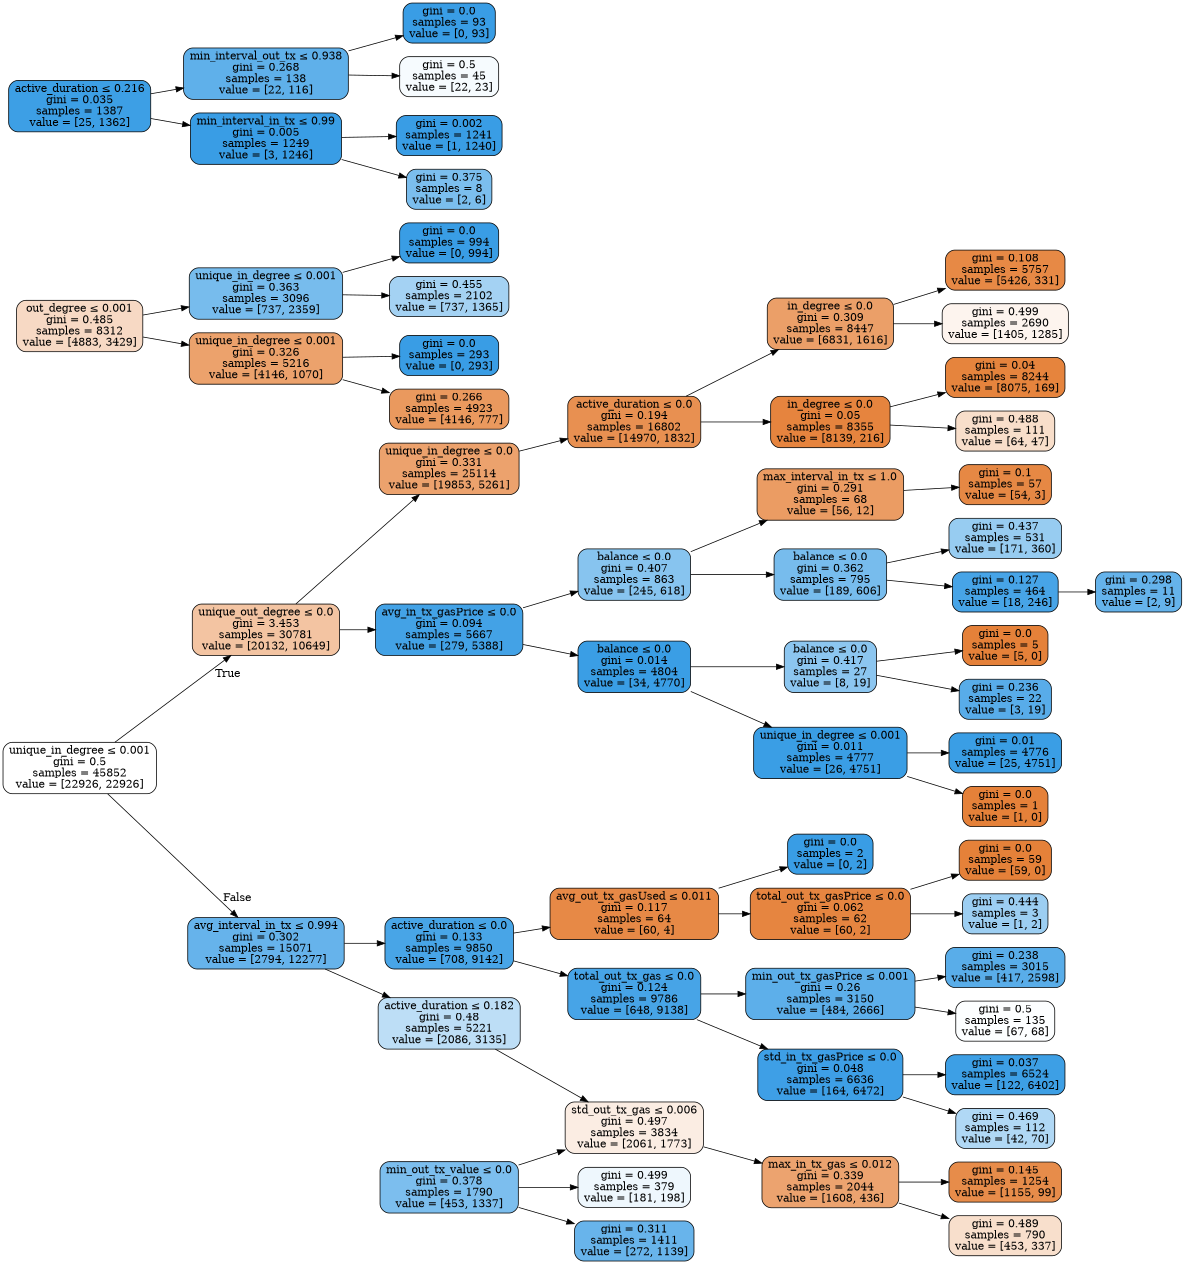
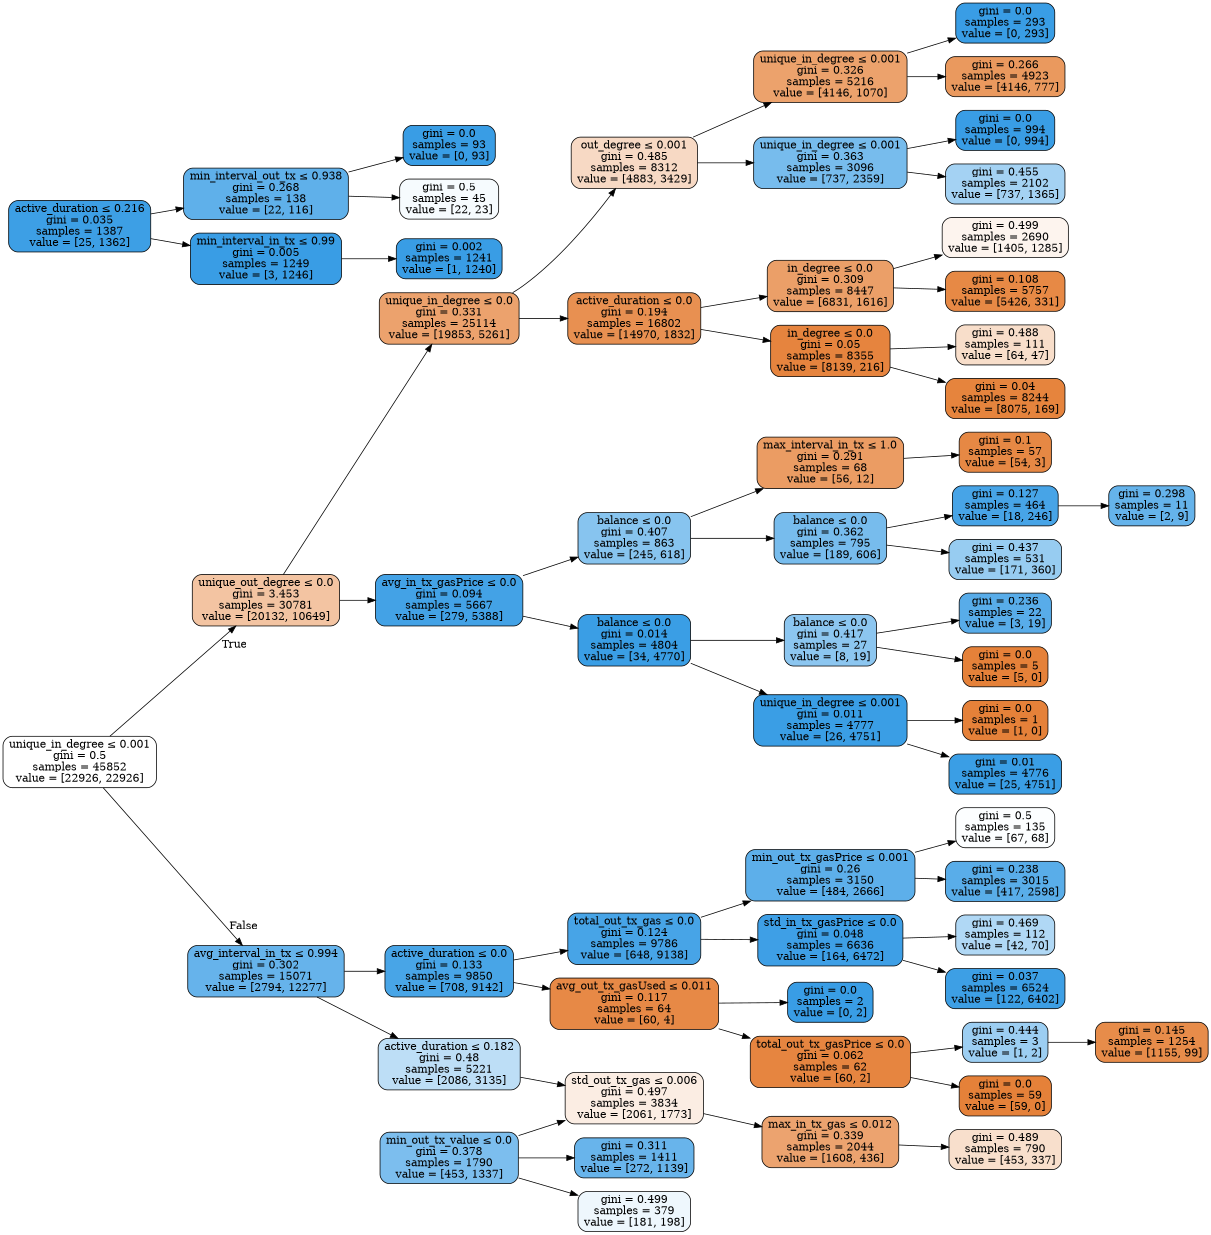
node "gini = 0.375": removed
edge "unique_in_degree ≤ 0.0" -> "out_degree ≤ 0.001": added
edge "max_in_tx_gas ≤ 0.012" -> "gini = 0.145": now "gini = 0.444" -> "gini = 0.145"
